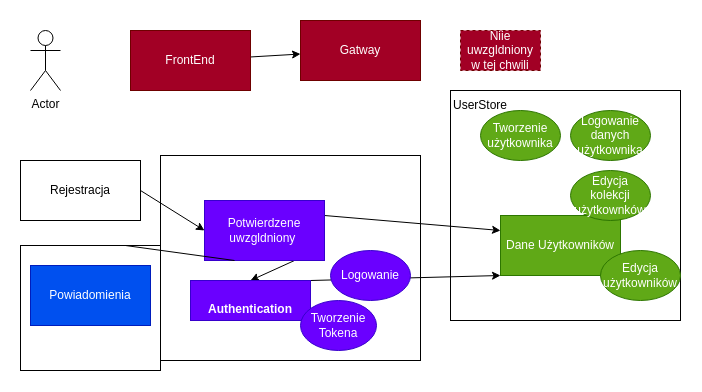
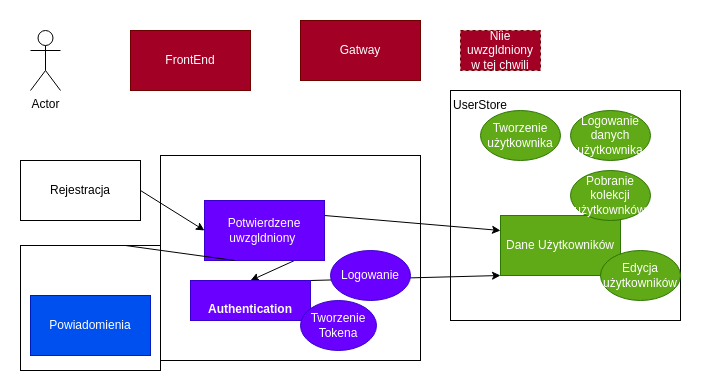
edge "FrontEnd" -> "Gatway": removed
node "Edycja kolekcji użytkownków": label "Edycja kolekcji użytkownków" -> "Pobranie kolekcji użytkownków"
node "Powiadomienia": moved (91, 296) -> (91, 326)
